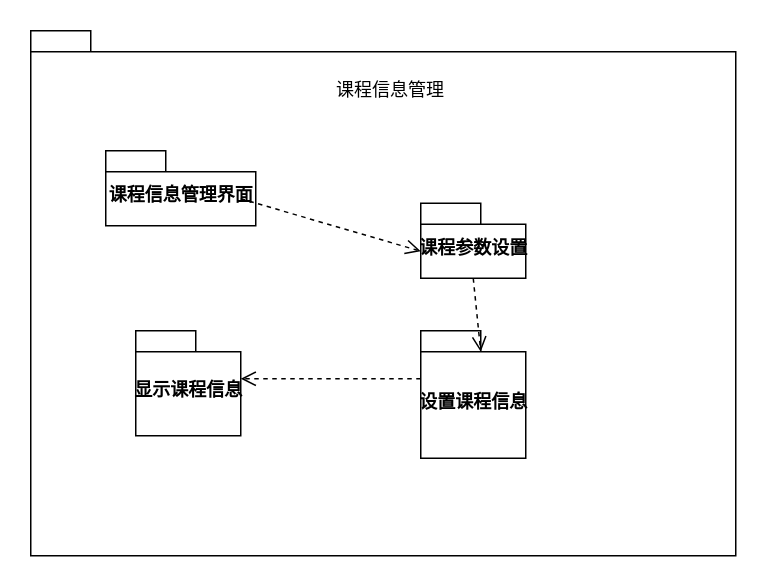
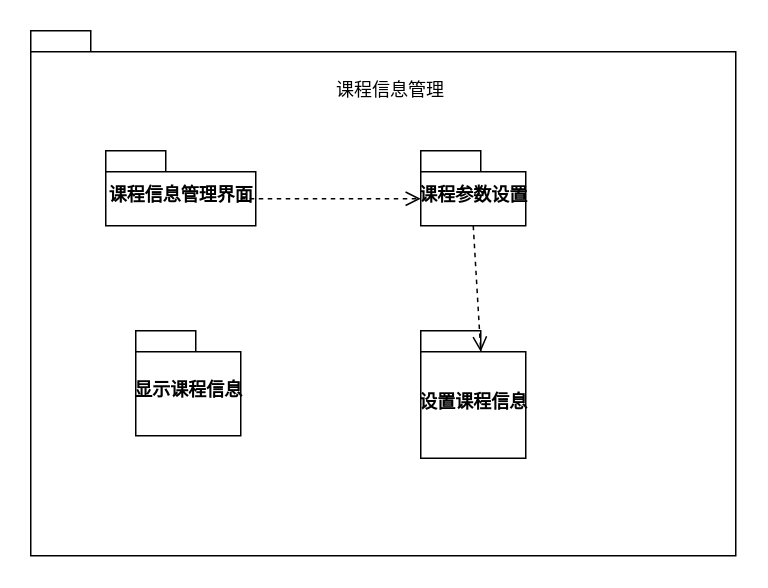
node "课程参数设置": moved (473, 241) -> (473, 188)
edge "设置课程信息" -> "显示课程信息": removed
